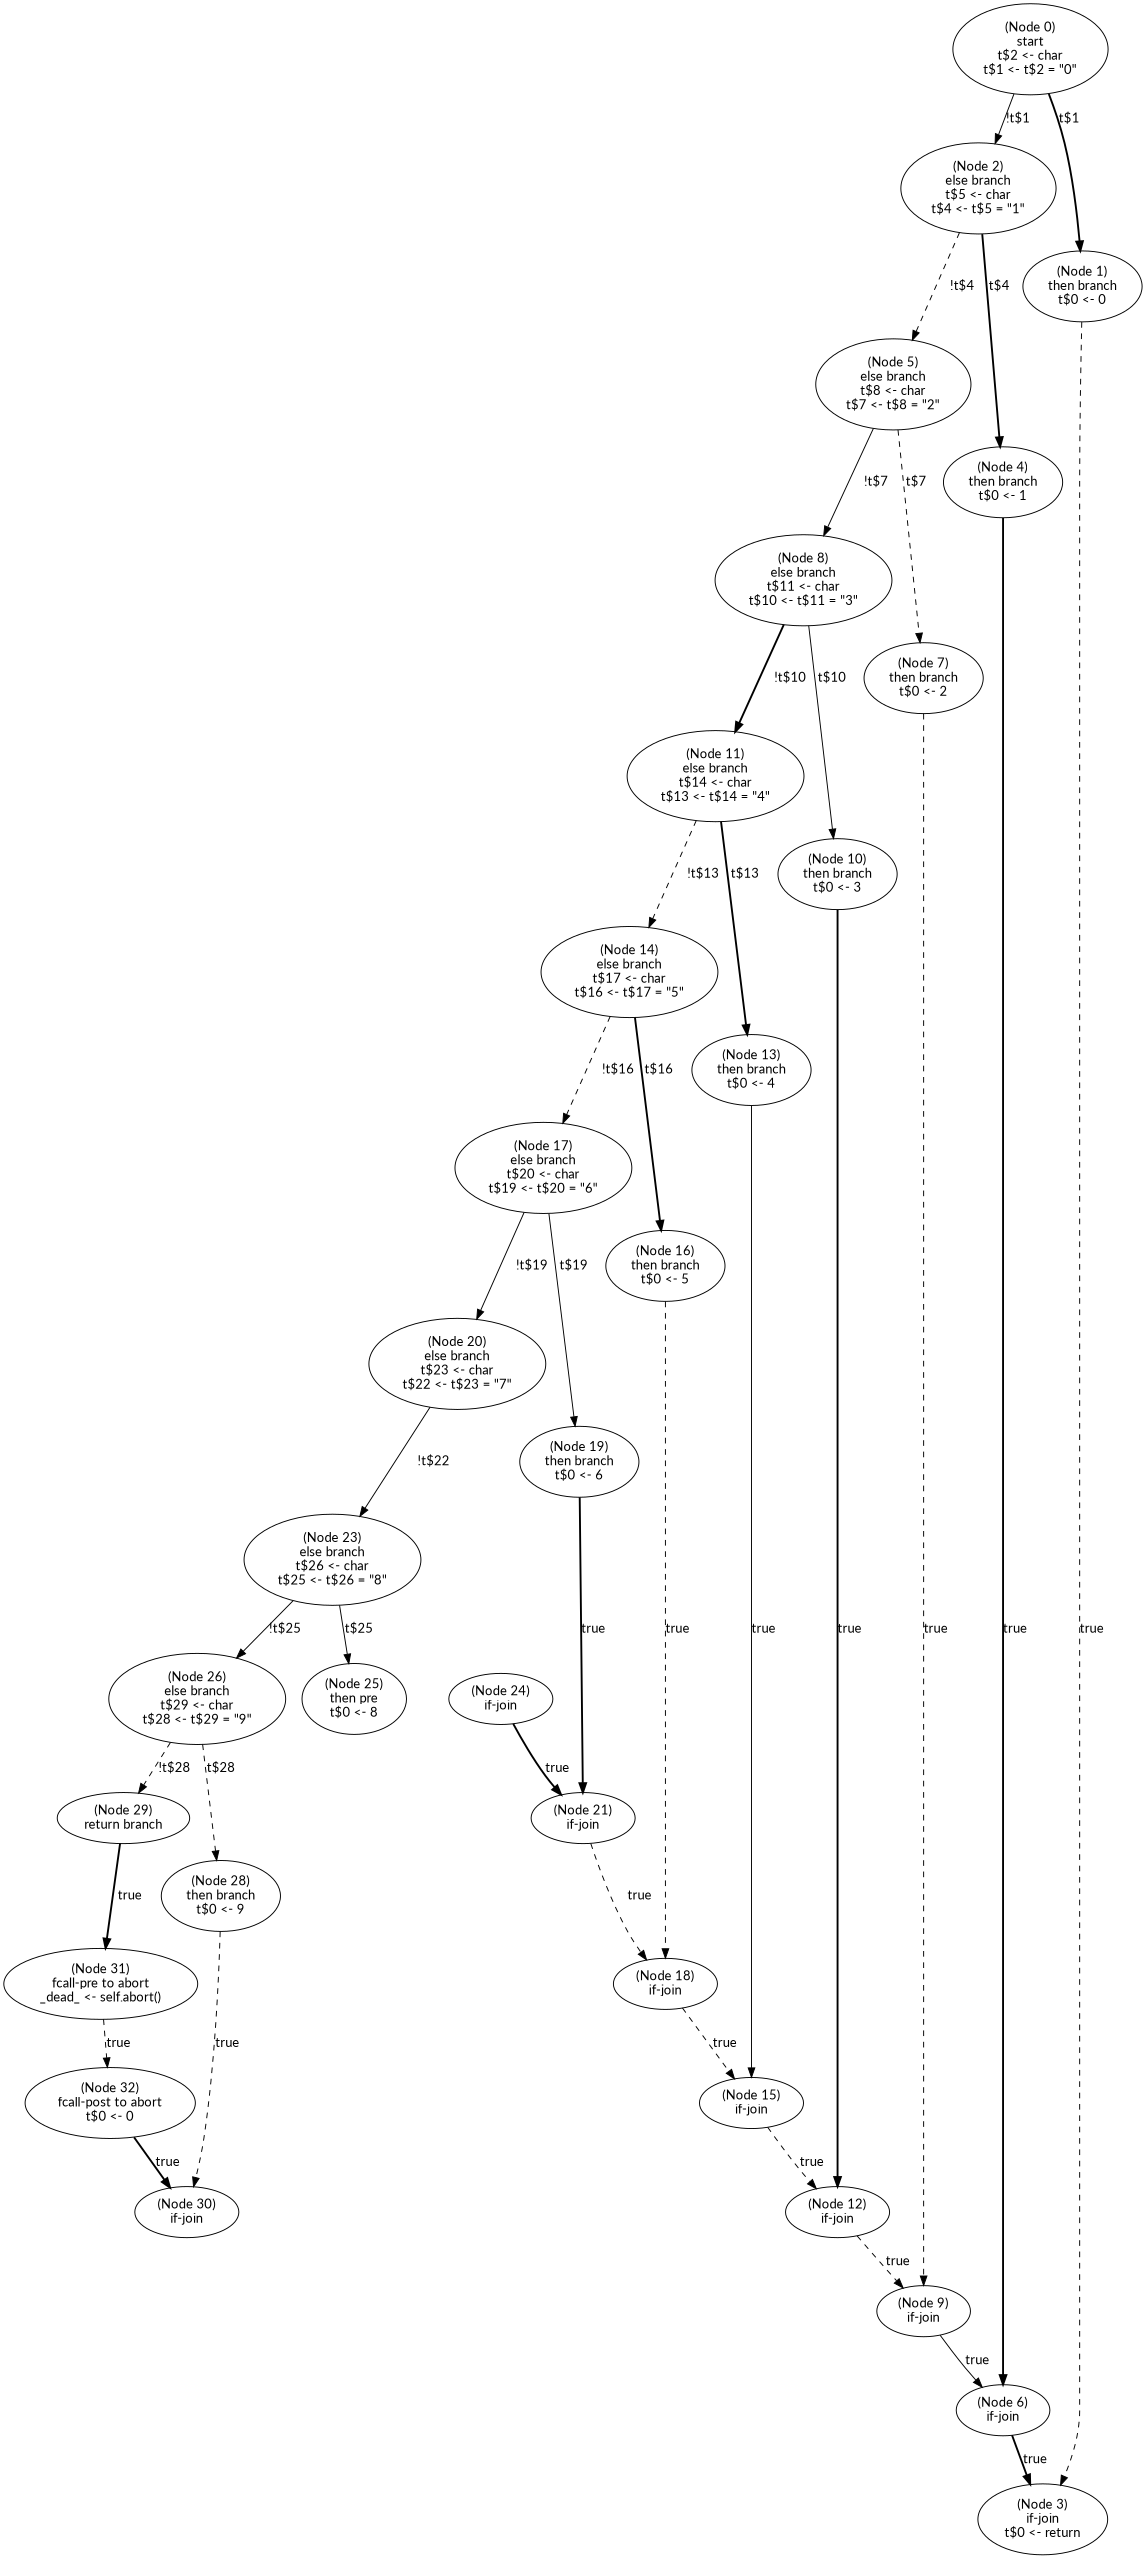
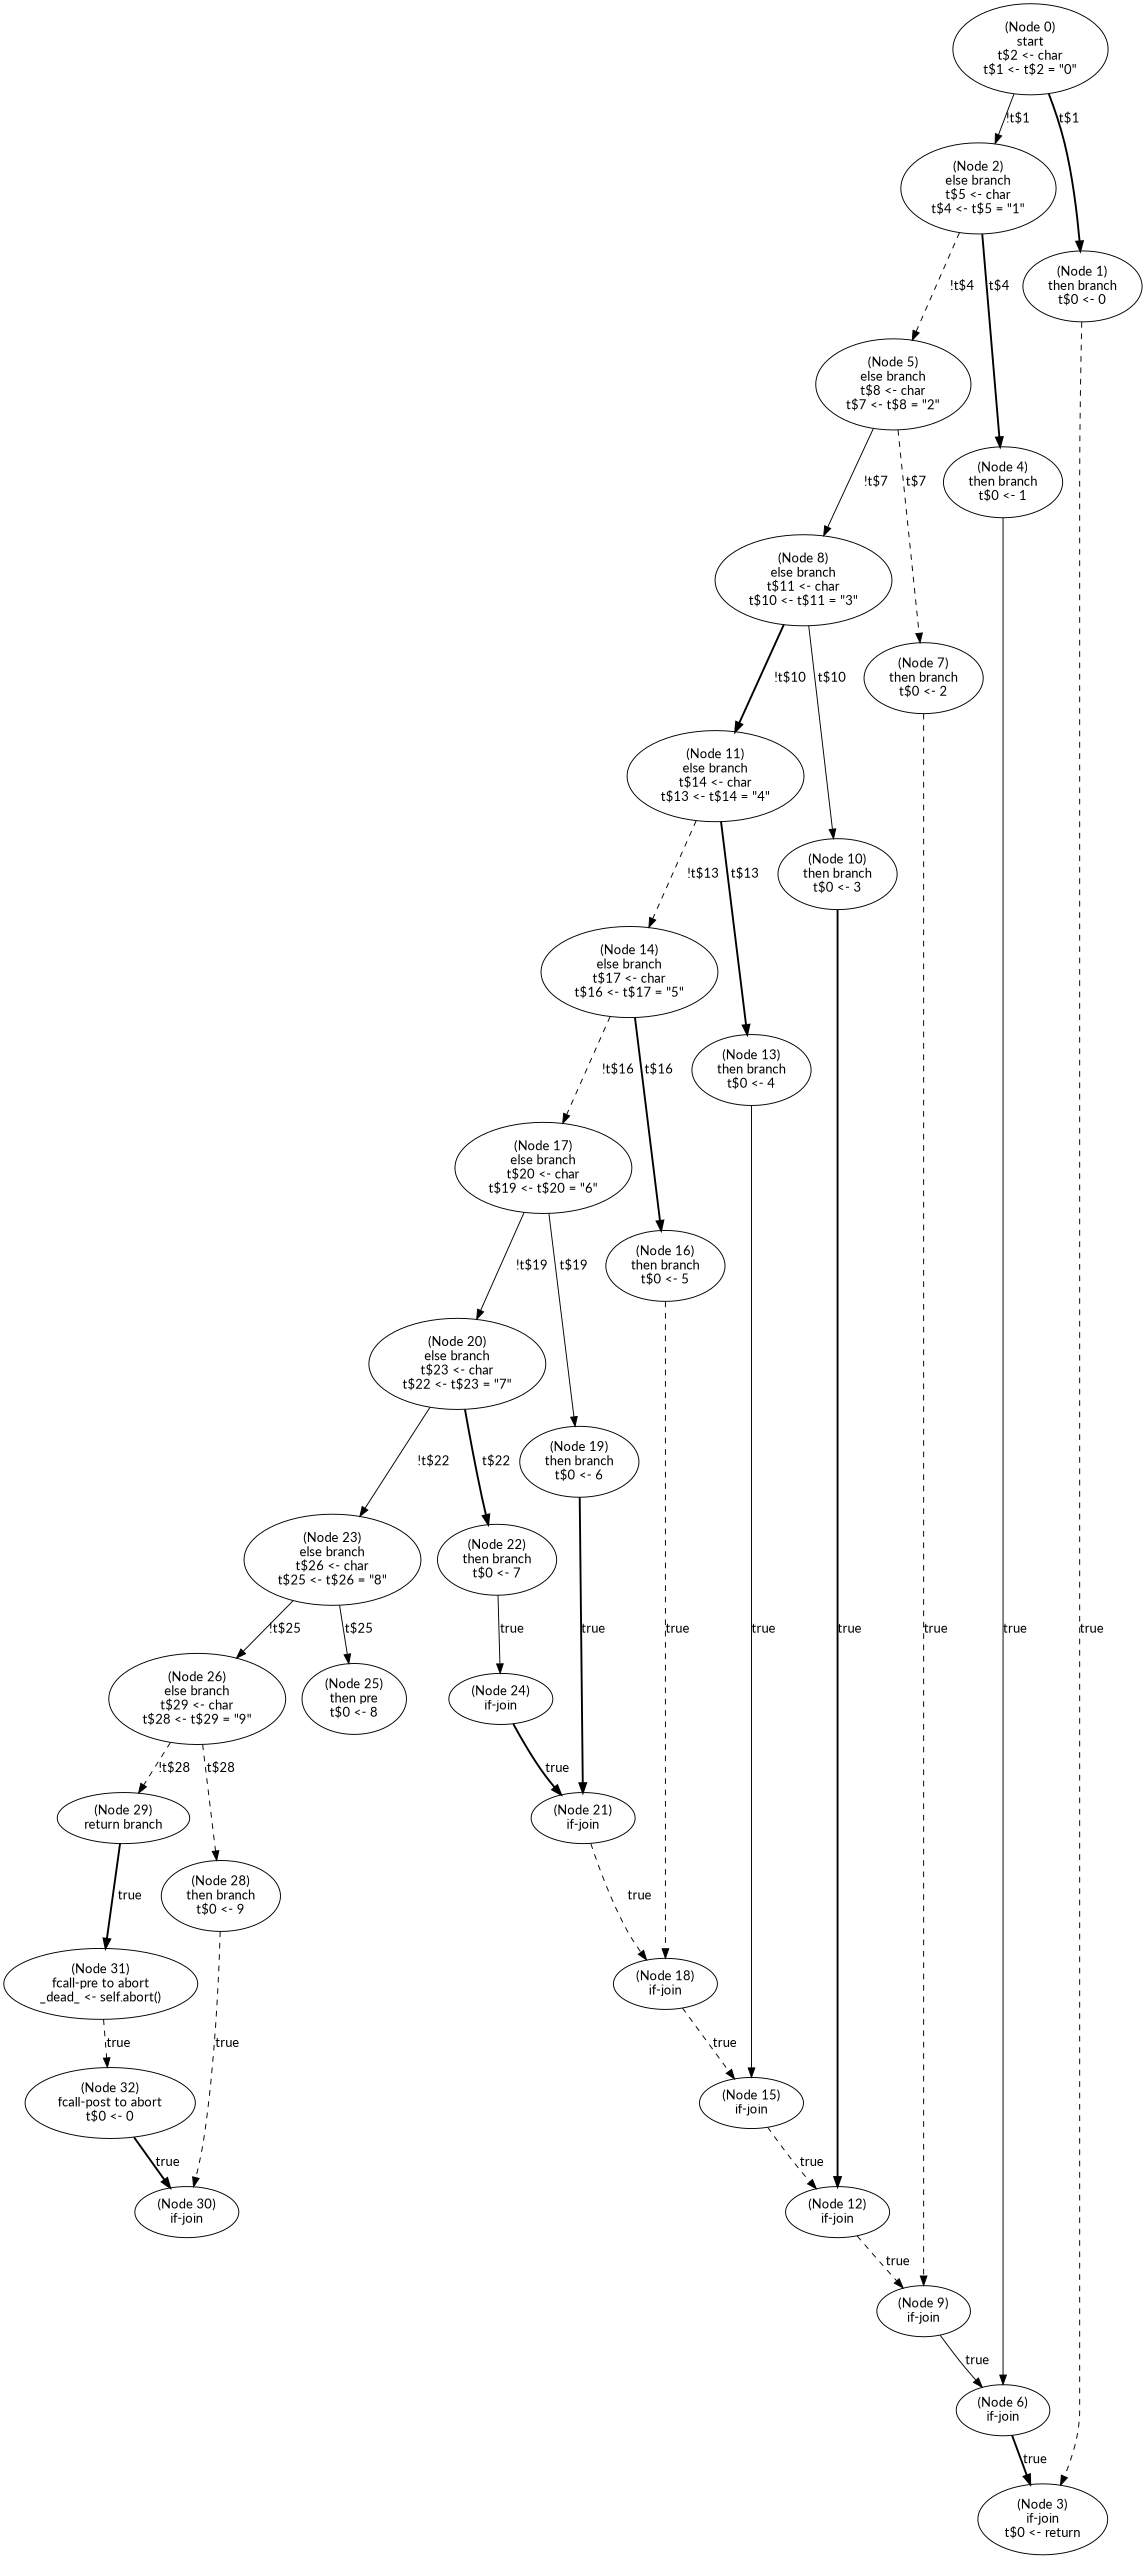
edge "(Node 4) then branch t$0 <- 1" -> "(Node 6) if-join": style bold -> solid
node "(Node 22) then branch t$0 <- 7": added
